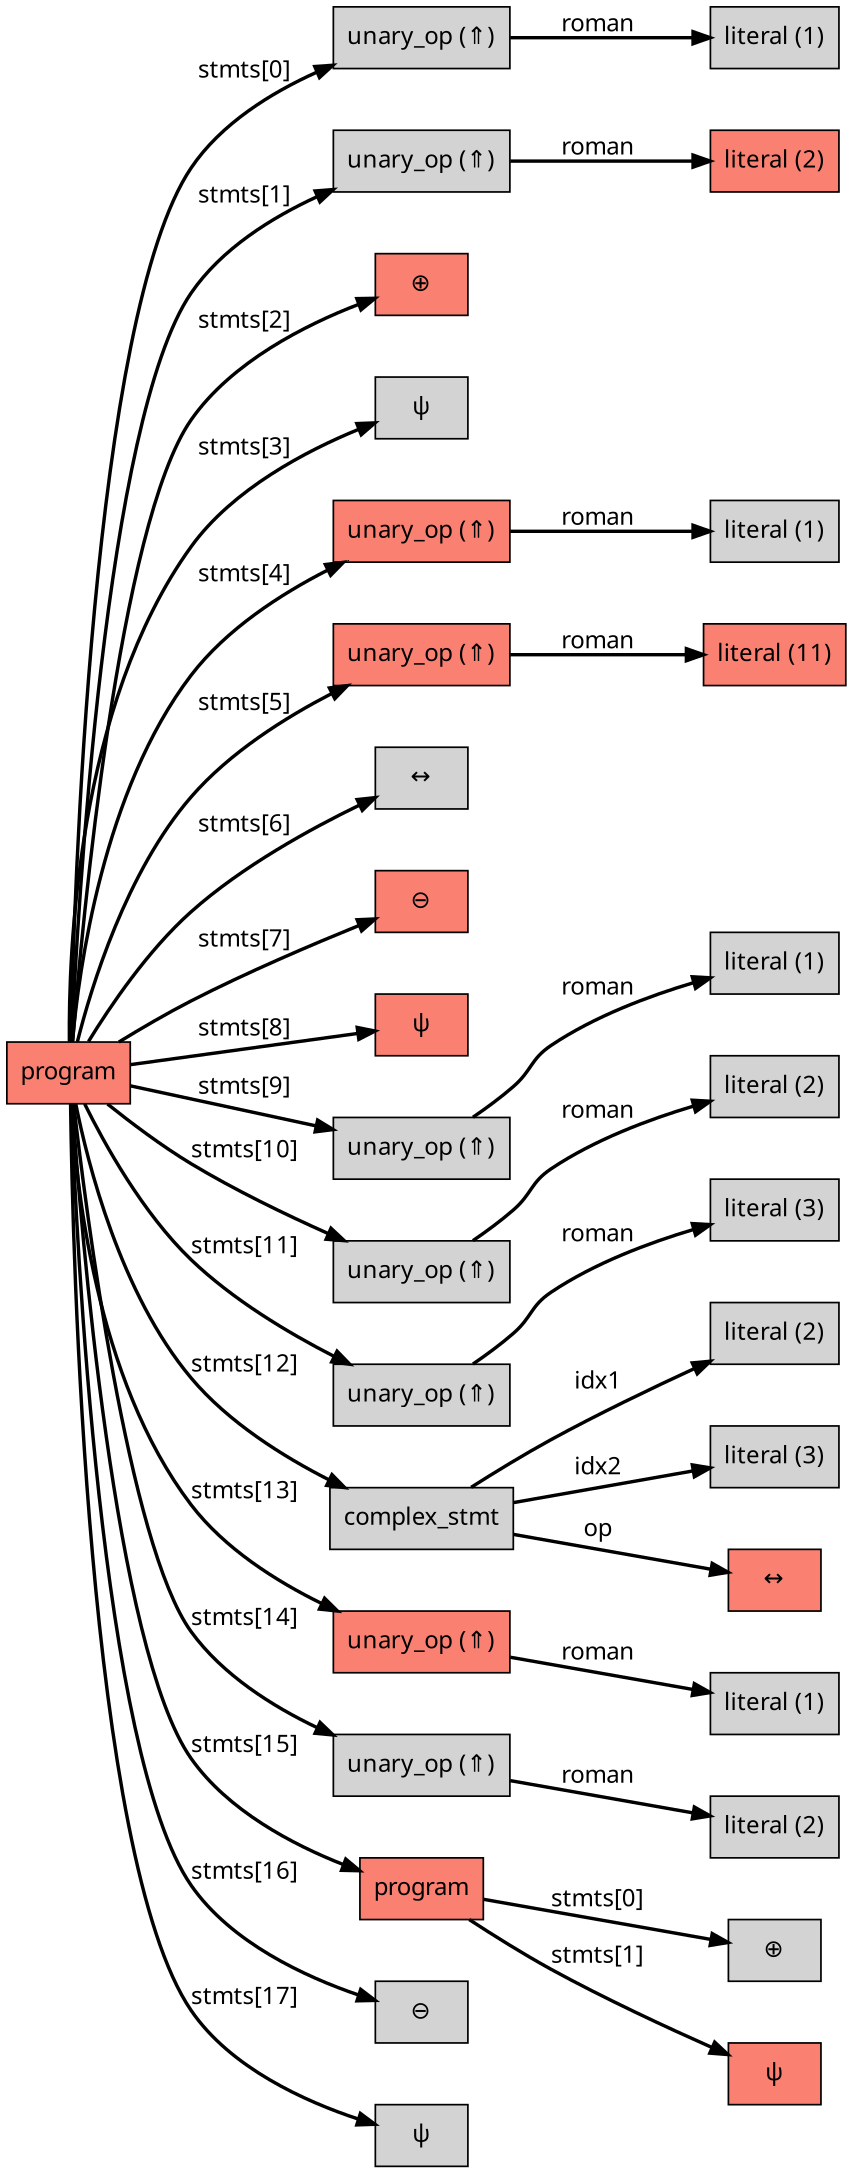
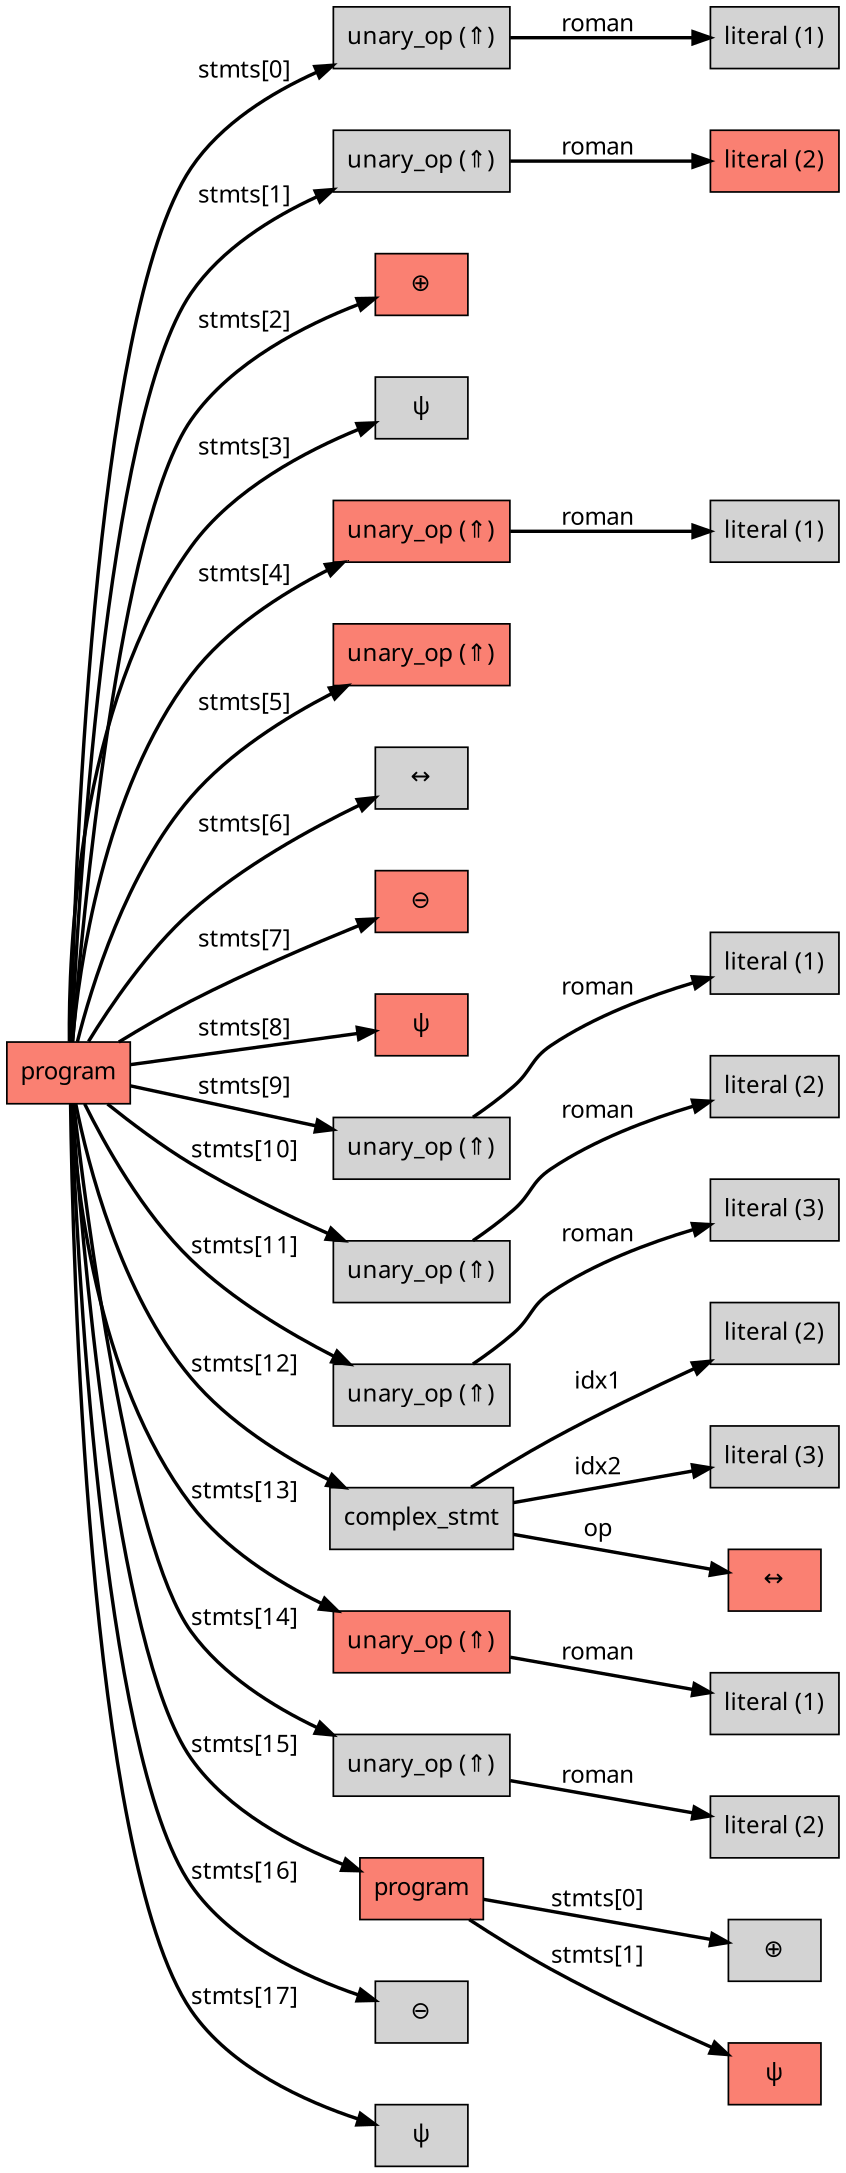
node "literal (11)": removed
